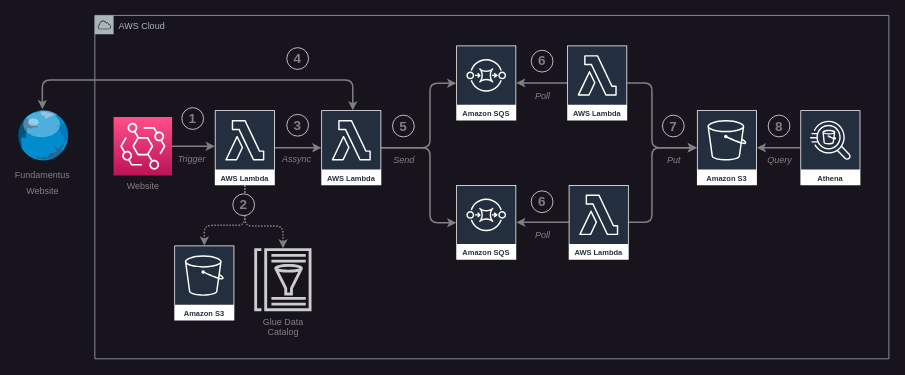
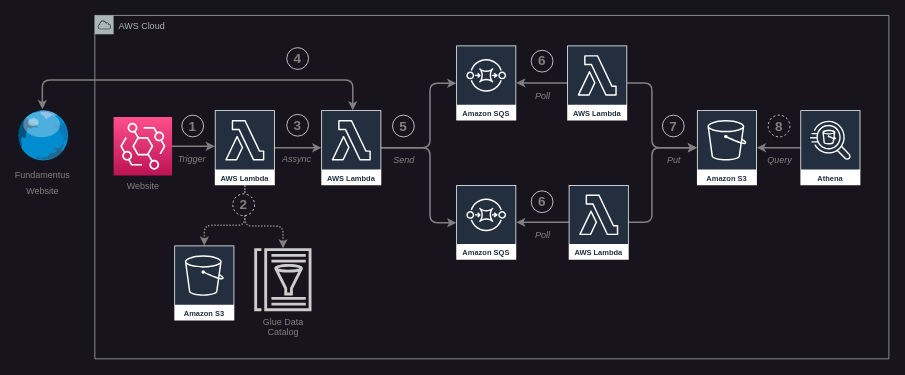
node "1": moved (193, 119) -> (193, 126)
node "8": style solid -> dashed
node "2": style solid -> dashed
